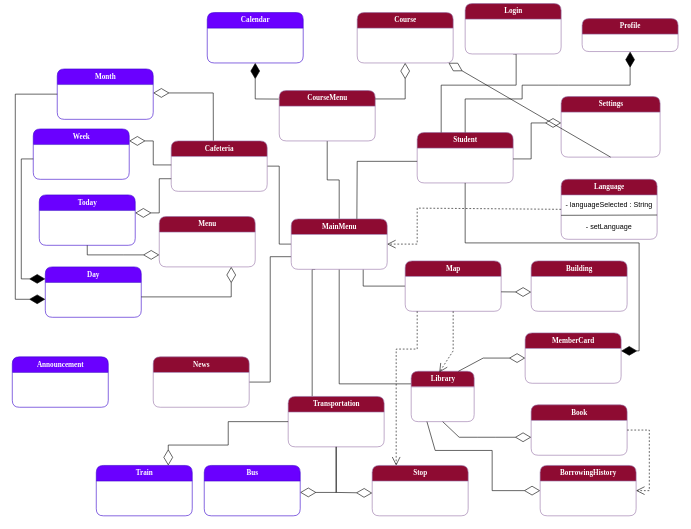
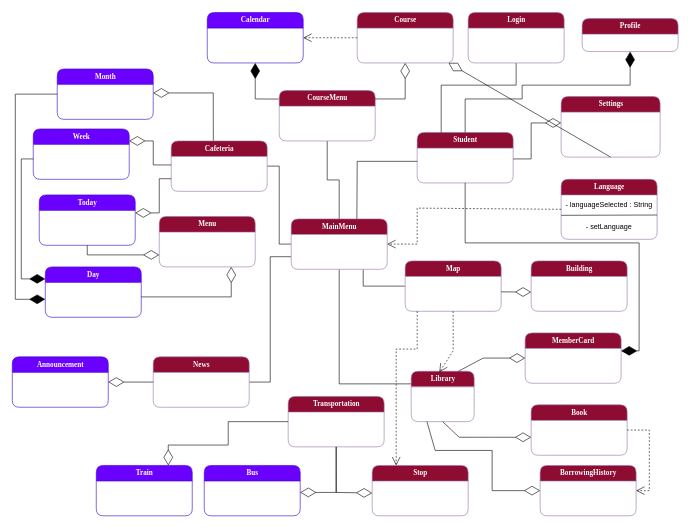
node "Login": moved (513, 29) -> (516, 38)
edge "Course" -> "Calendar": added
edge "MainMenu" -- "Transportation": removed
edge "News" -> "Announcement": added
